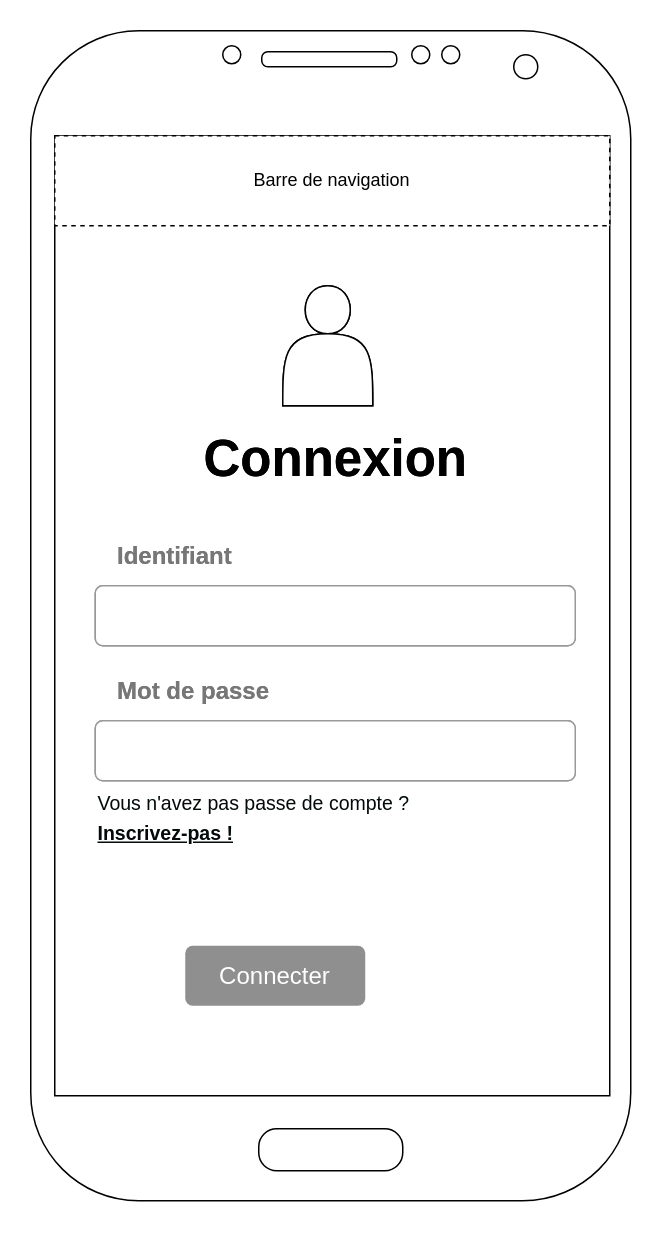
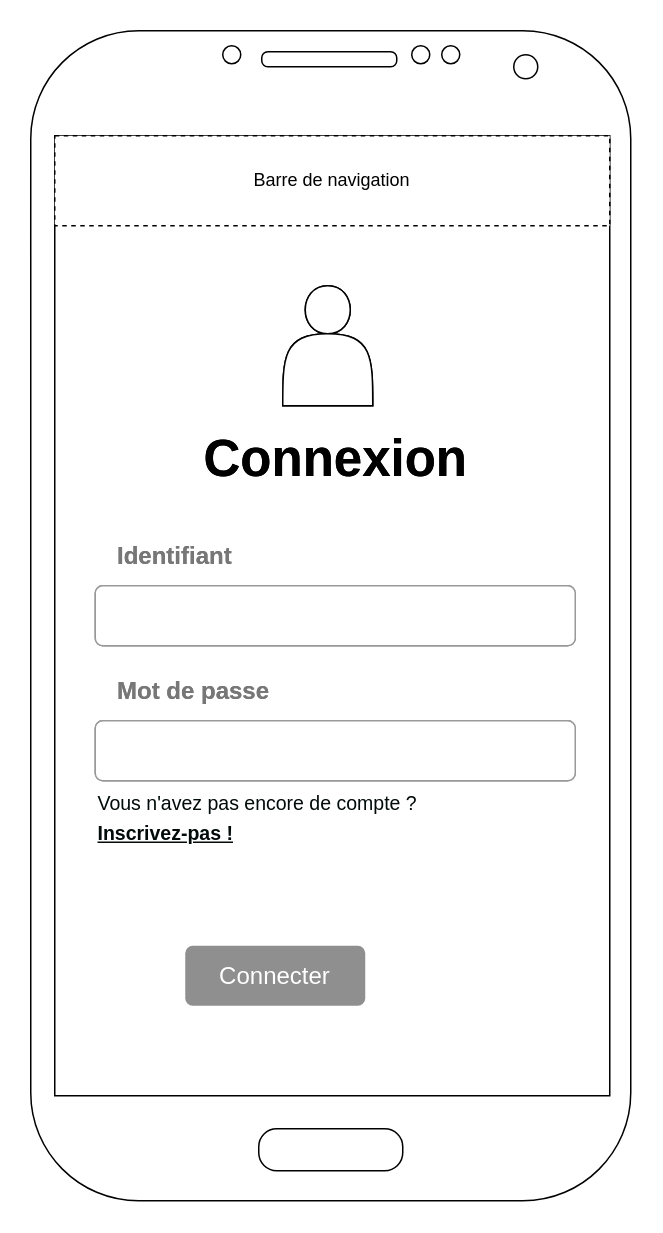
node "Vous n'avez pas passe de compte ?": label "Vous n'avez pas passe de compte ?" -> "Vous n'avez pas encore de compte ?"
